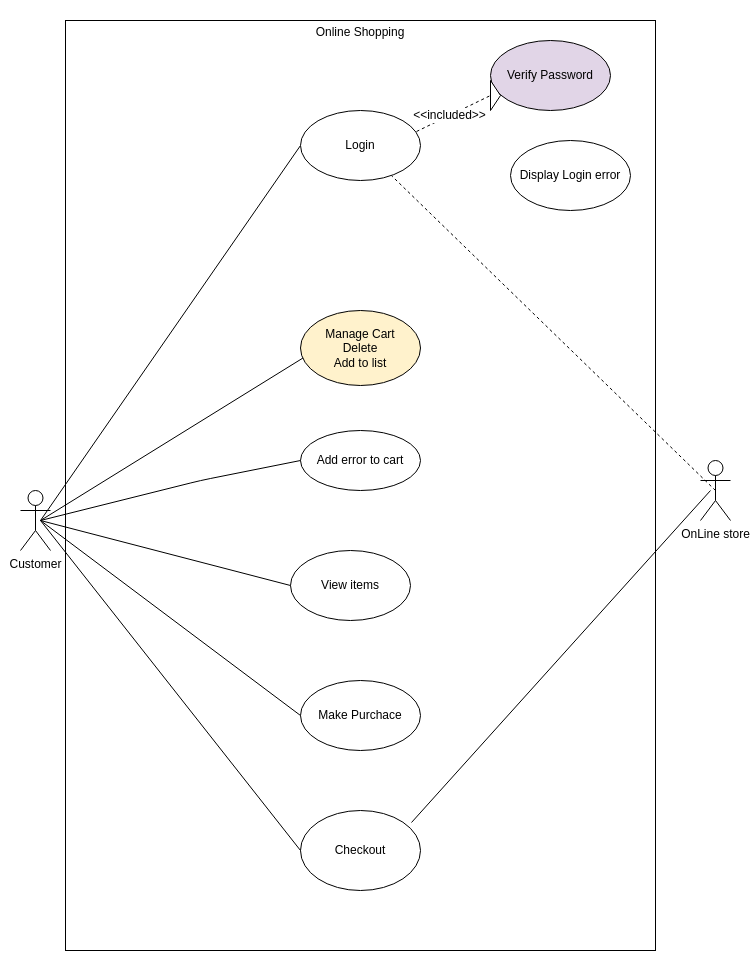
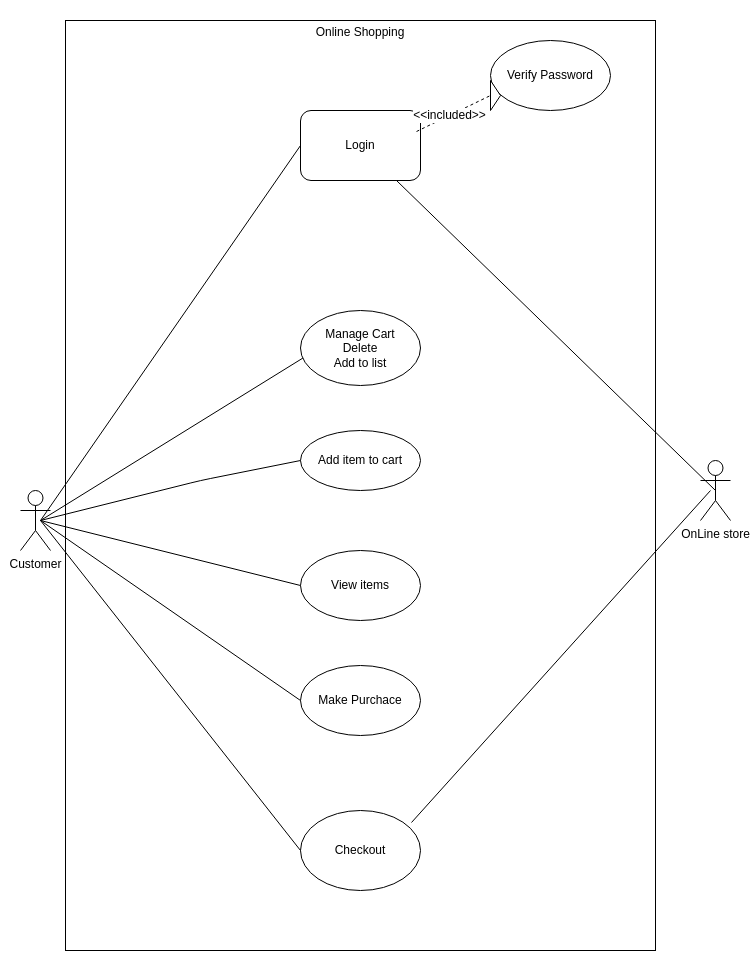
node "Verify Password": fillcolor #e1d5e7 -> #ffffff
node "Login": shape ellipse -> rounded rectangle
node "Display Login error": removed
edge "Login" -- "OnLine store": style dashed -> solid
node "Manage Cart Delete Add to list": fillcolor #fff2cc -> #ffffff
node "Add error to cart": label "Add error to cart" -> "Add item to cart"
node "View items": moved (351, 586) -> (361, 586)
node "Make Purchace": moved (361, 716) -> (361, 701)
